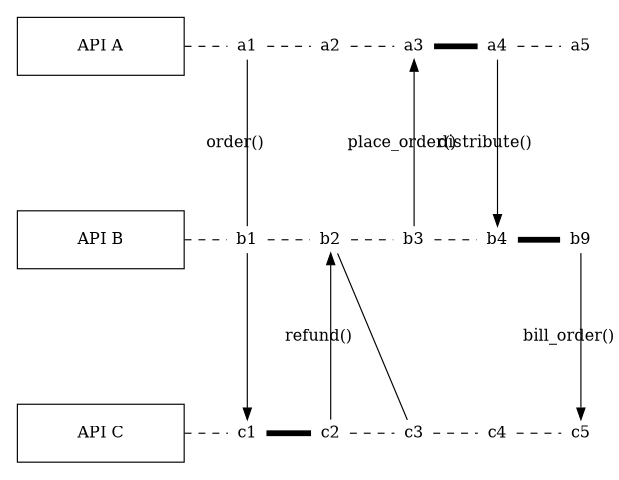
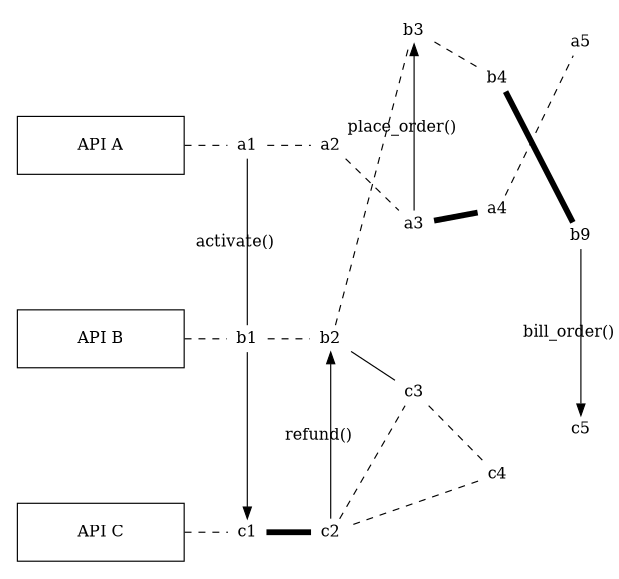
edge "a4" -> "b4": removed, label "distribute()"
edge "a1" -- "b1": label "order()" -> "activate()"
edge "b3" -> "a3": reversed
edge "c4" -- "c5": now "c4" -- "c2"
